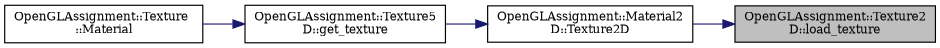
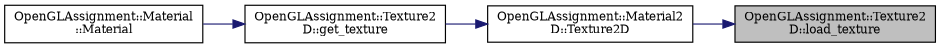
node "OpenGLAssignment::Texture ::Material": label "OpenGLAssignment::Texture ::Material" -> "OpenGLAssignment::Material ::Material"
node "OpenGLAssignment::Texture5 D::get_texture": label "OpenGLAssignment::Texture5 D::get_texture" -> "OpenGLAssignment::Texture2 D::get_texture"
